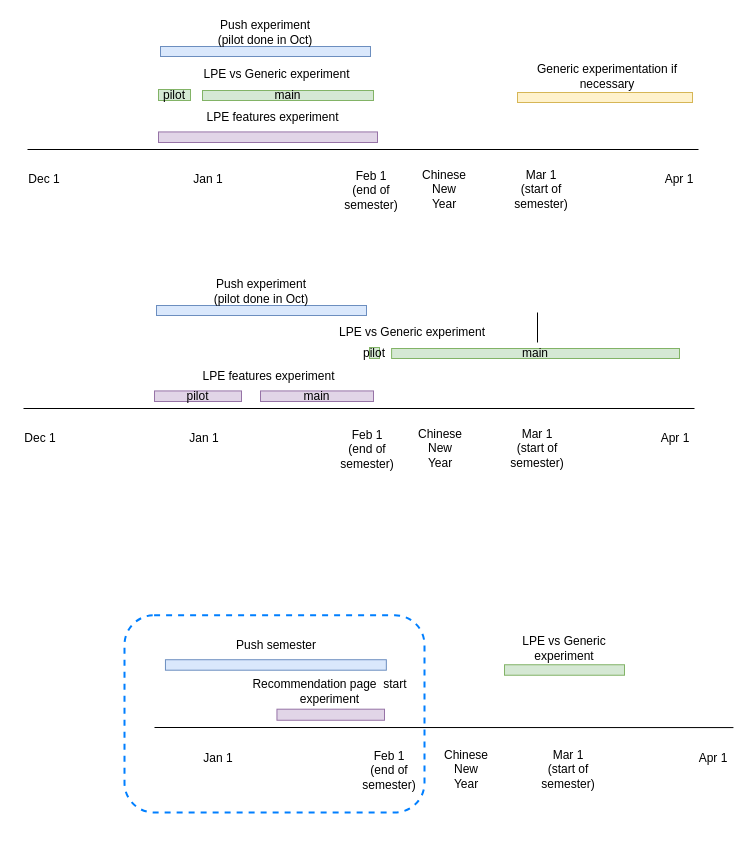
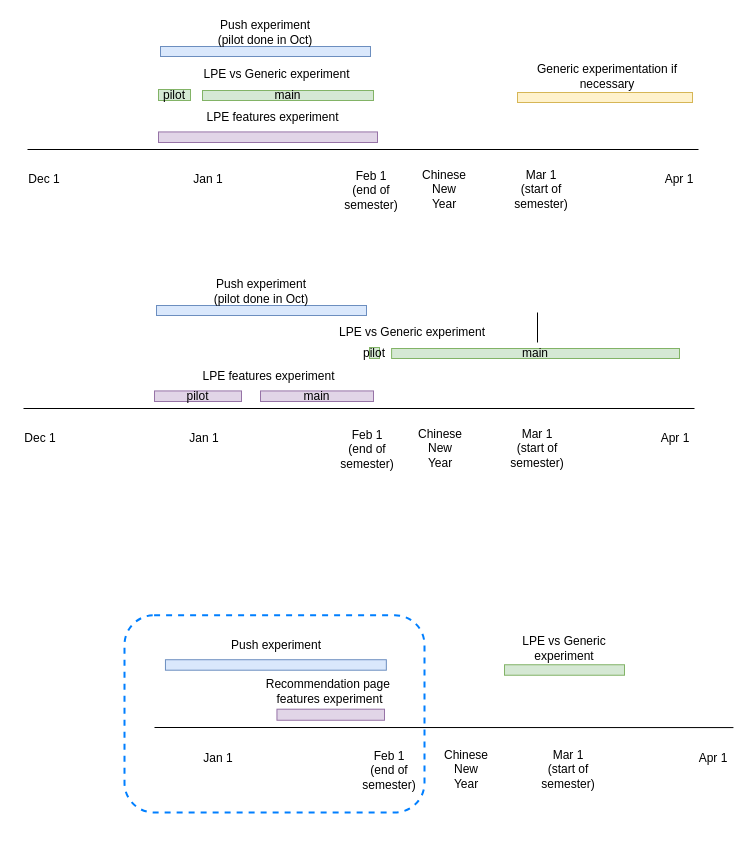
node "Push semester": label "Push semester" -> "Push experiment"
node "Recommendation page start experiment": label "Recommendation page start experiment" -> "Recommendation page features experiment"
